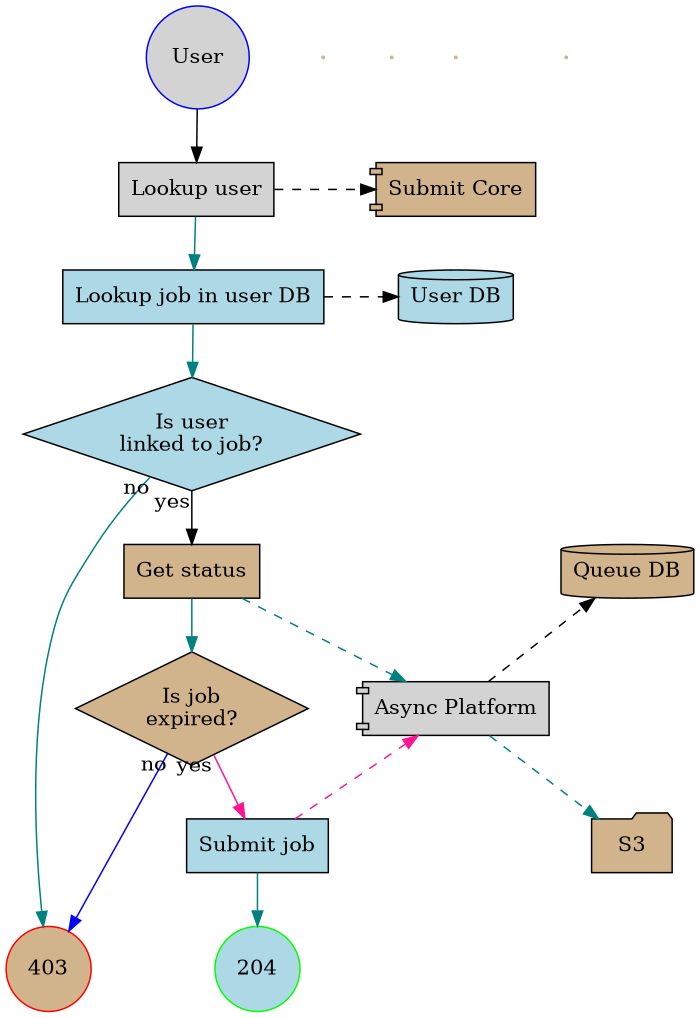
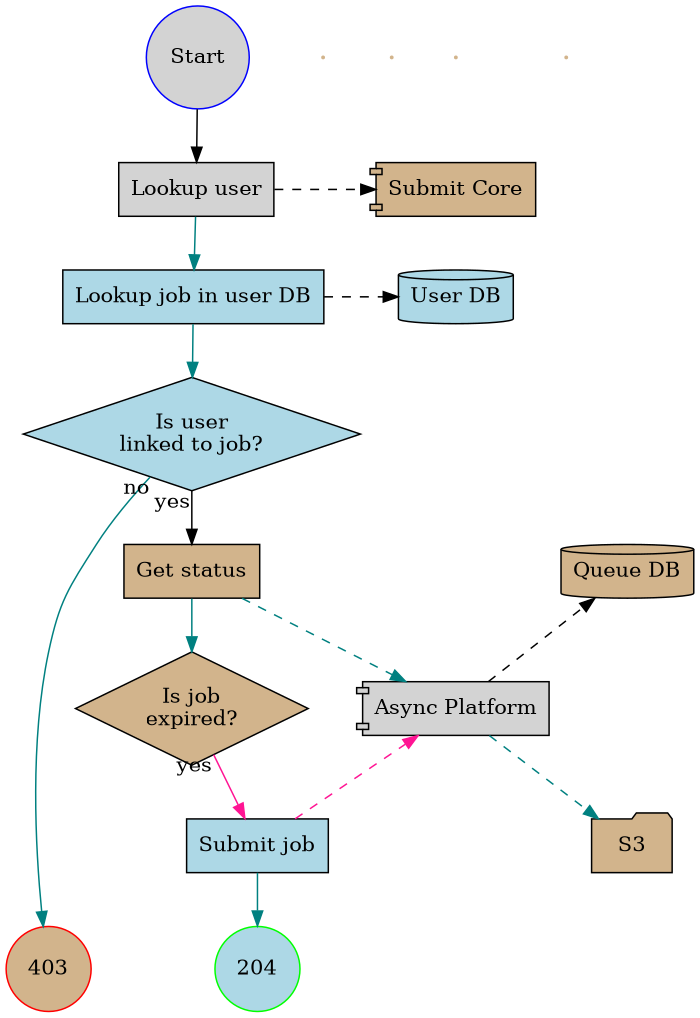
node "User": label "User" -> "Start"
edge "Is job expired?" -> "403": removed
